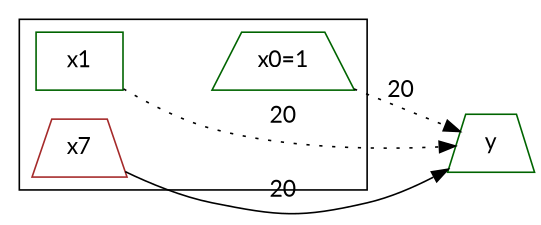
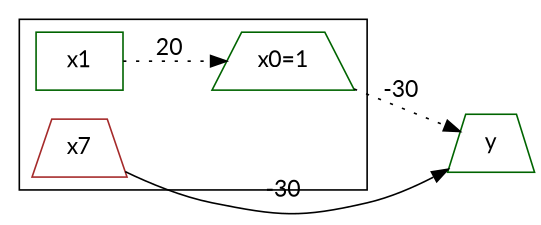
edge "x0=1" -> "y": label "20" -> "-30"
edge "x1" -> "y": now "x1" -> "x0=1"
edge "x7" -> "y": label "20" -> "-30"
